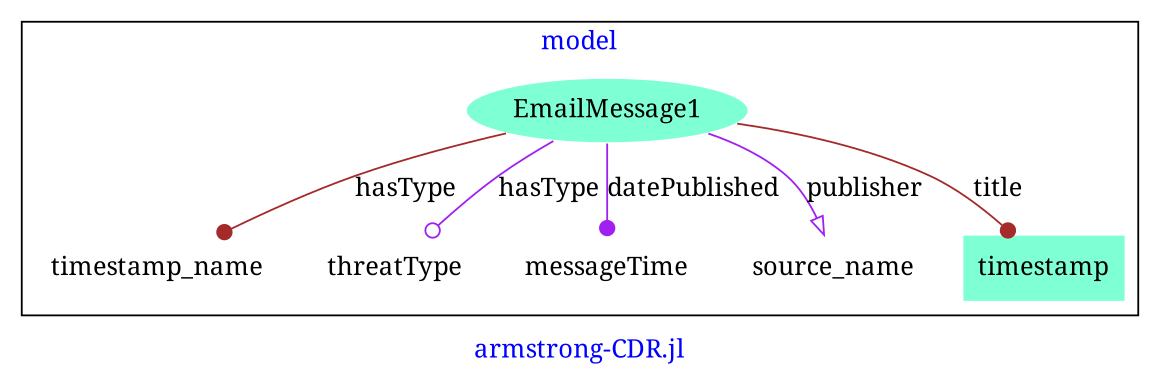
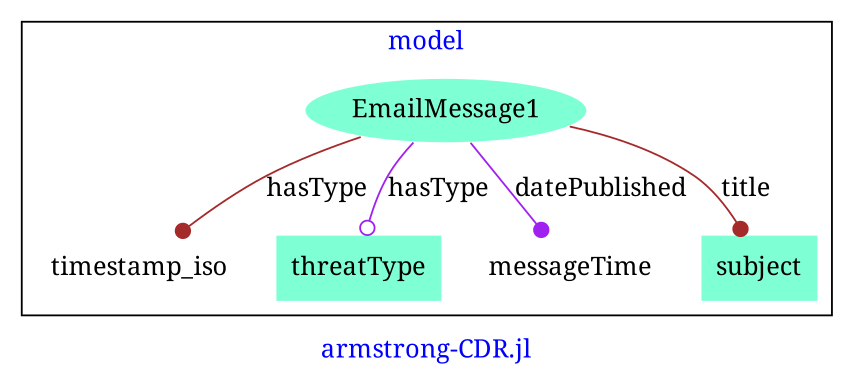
node "timestamp_name": label "timestamp_name" -> "timestamp_iso"
node "threatType": fillcolor white -> aquamarine
node "source_name": removed
node "timestamp": label "timestamp" -> "subject"
